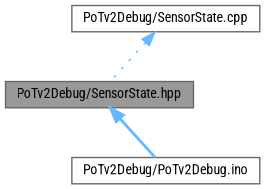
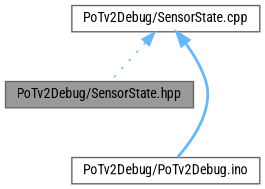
edge "PoTv2Debug/PoTv2Debug.ino" -> "PoTv2Debug/SensorState.hpp": now "PoTv2Debug/PoTv2Debug.ino" -> "PoTv2Debug/SensorState.cpp"
